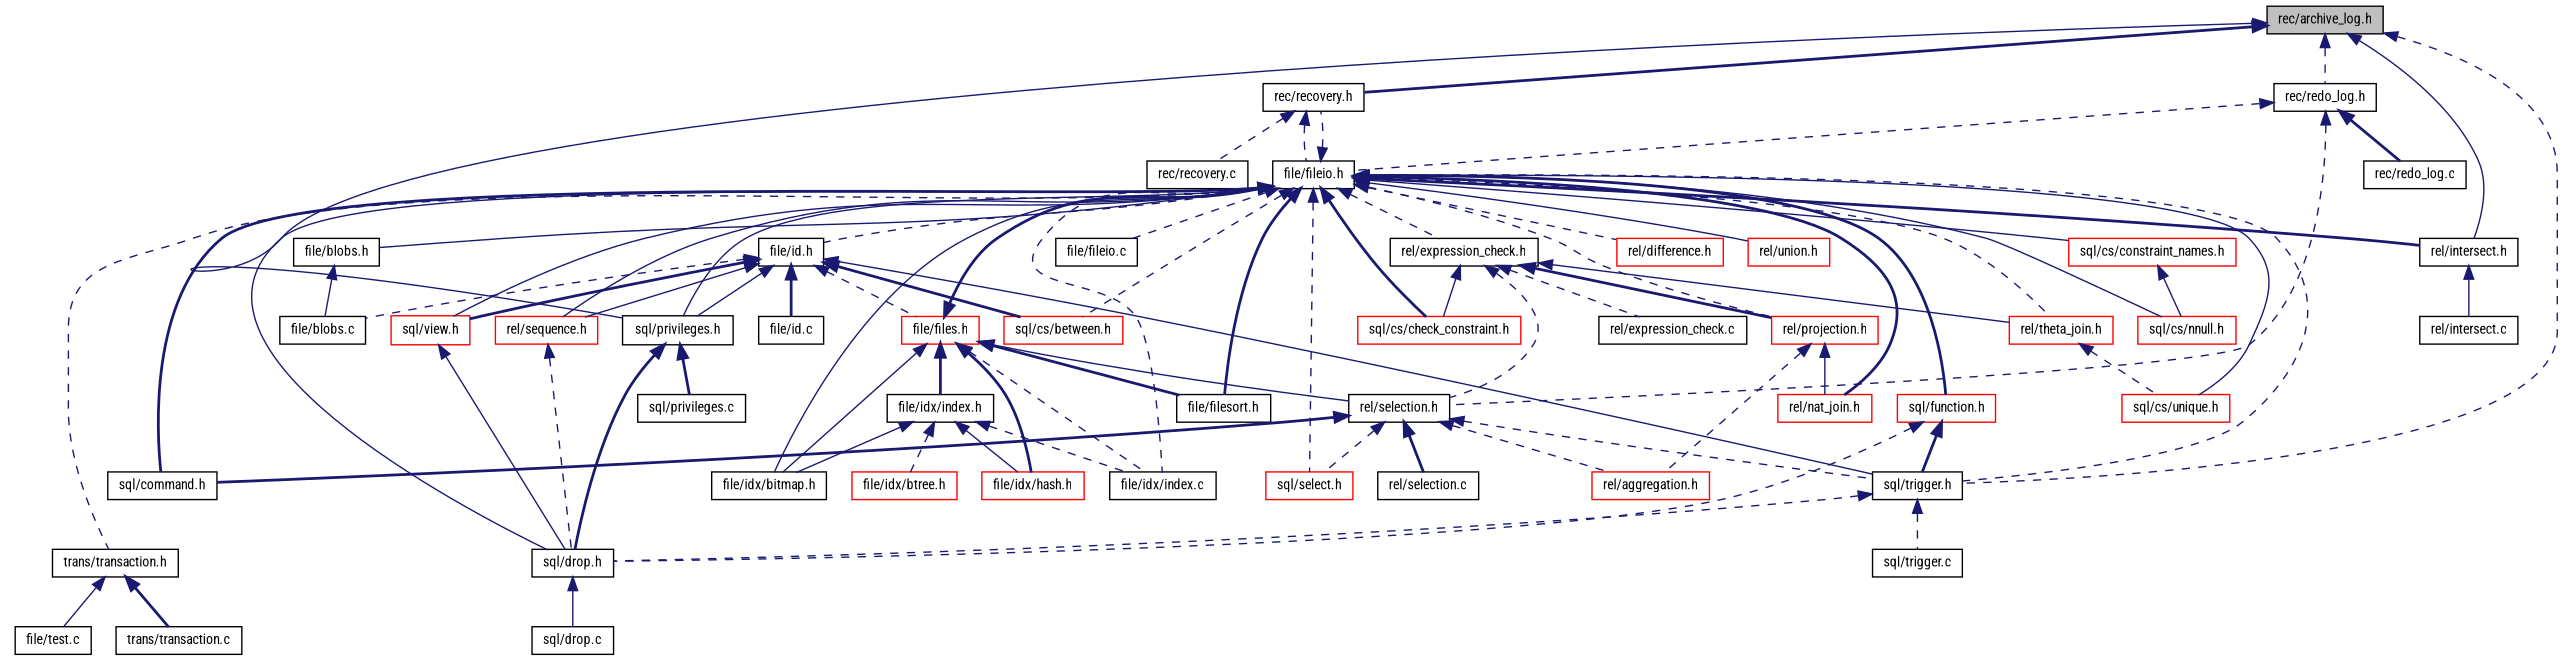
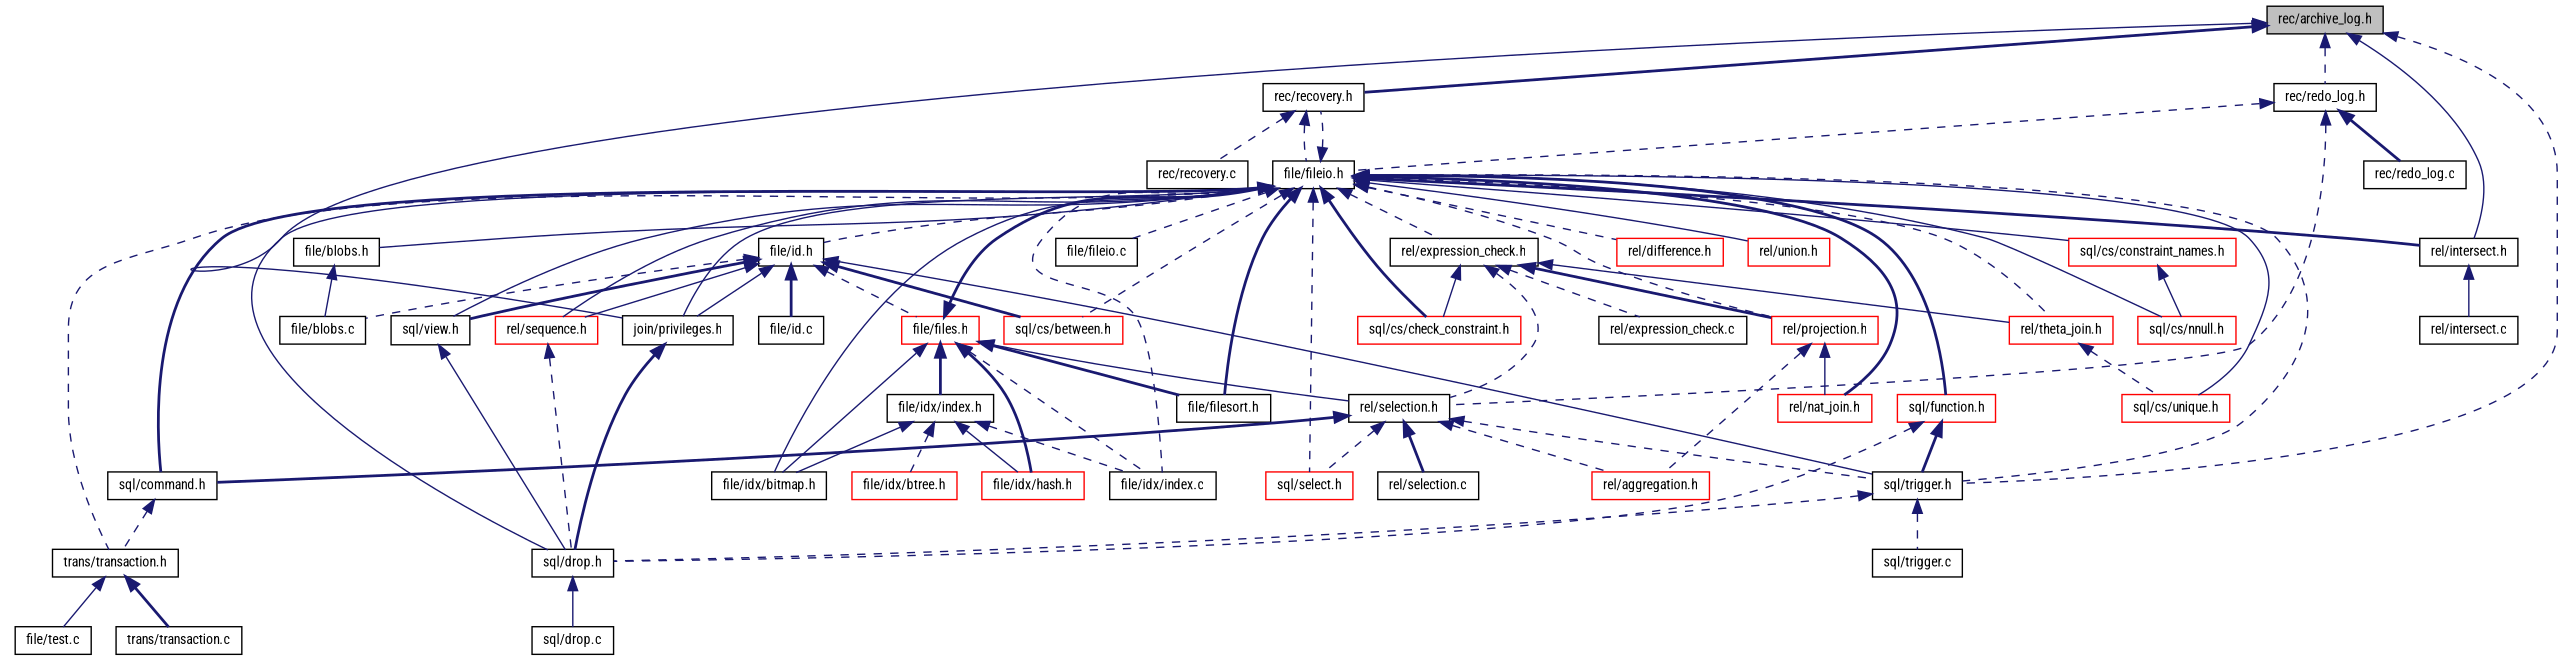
node "sql/view.h": color red -> black
node "sql/privileges.h": label "sql/privileges.h" -> "join/privileges.h"
node "sql/privileges.c": removed
edge "trans/transaction.h" -> "sql/command.h": added
